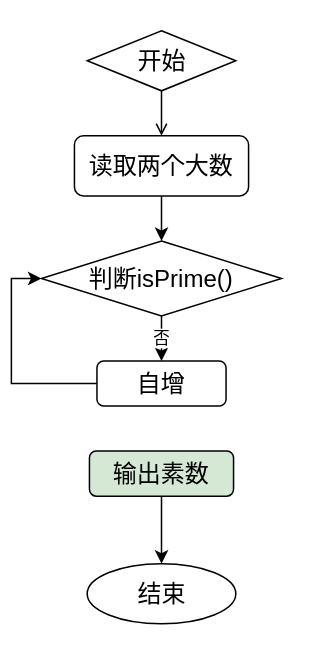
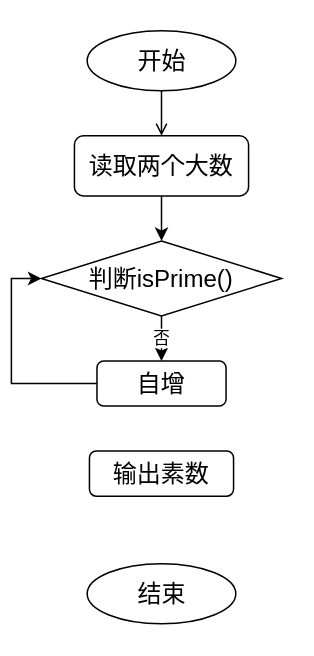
node "开始": shape diamond -> ellipse
node "输出素数": fillcolor #d5e8d4 -> #ffffff
edge "输出素数" -> "结束": removed
